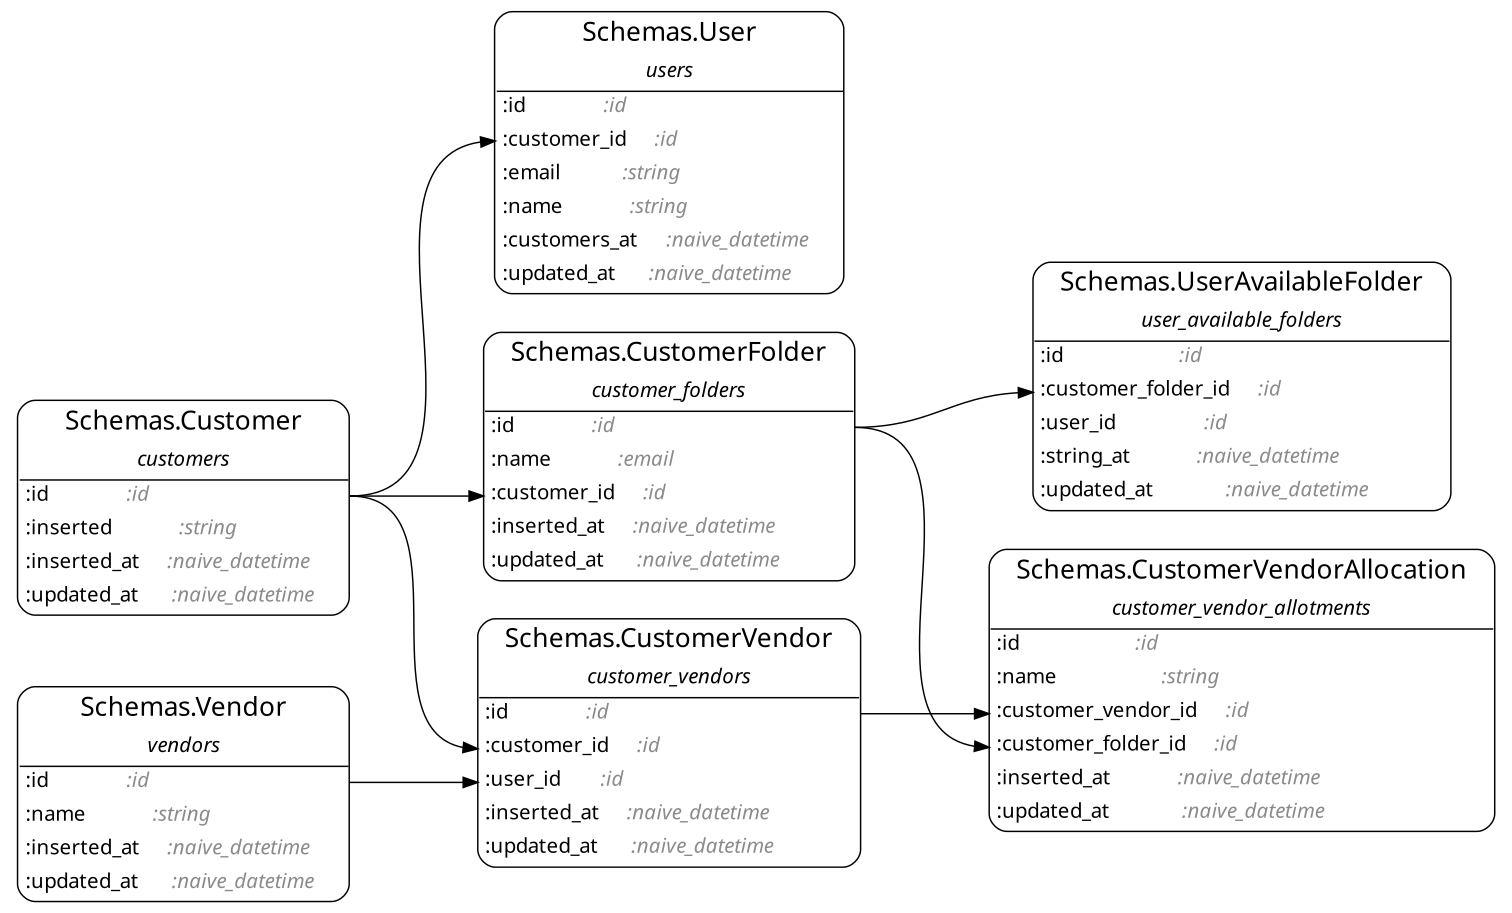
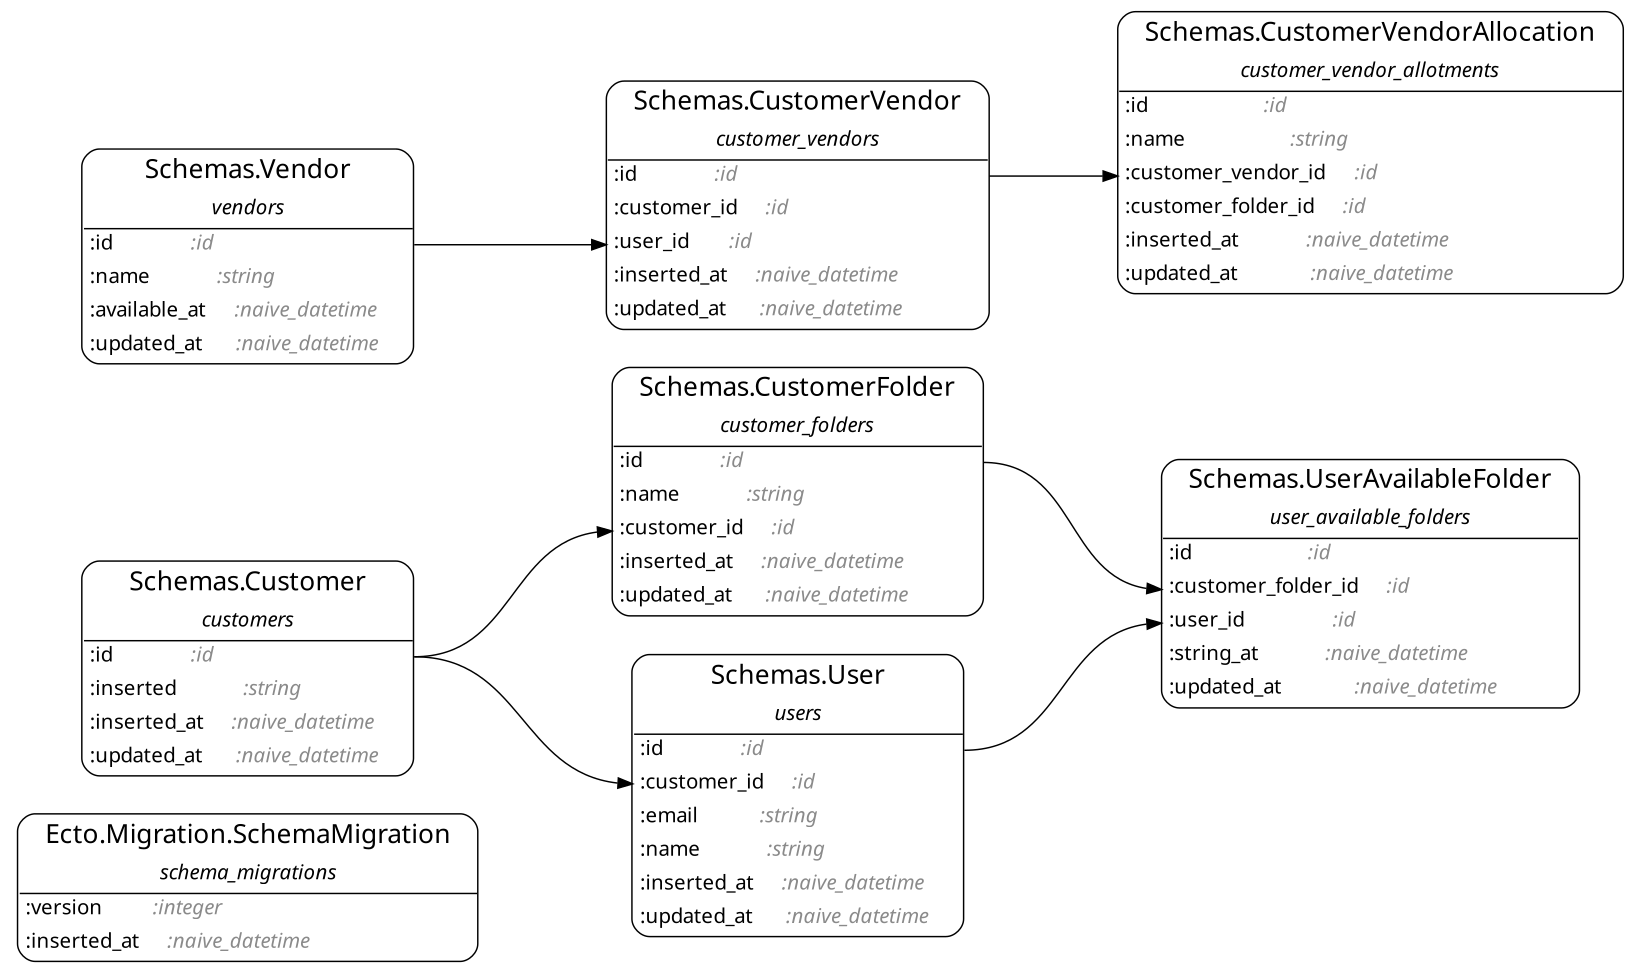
node "Schemas.User": text ":customers_at" -> ":inserted_at"
node "Schemas.CustomerFolder": text ":email" -> ":string"
edge "Schemas.CustomerFolder" -> "Schemas.CustomerVendorAllocation": removed
edge "Schemas.Customer" -> "Schemas.CustomerVendor": removed
edge "Schemas.User" -> "Schemas.UserAvailableFolder": added
node "Schemas.Vendor": text ":inserted_at" -> ":available_at"
node "Ecto.Migration.SchemaMigration": added
